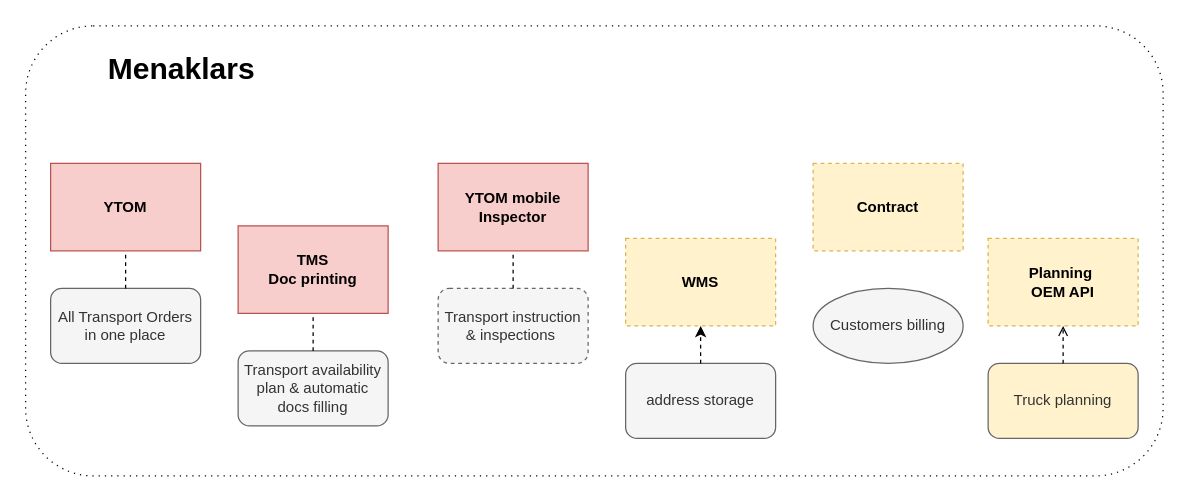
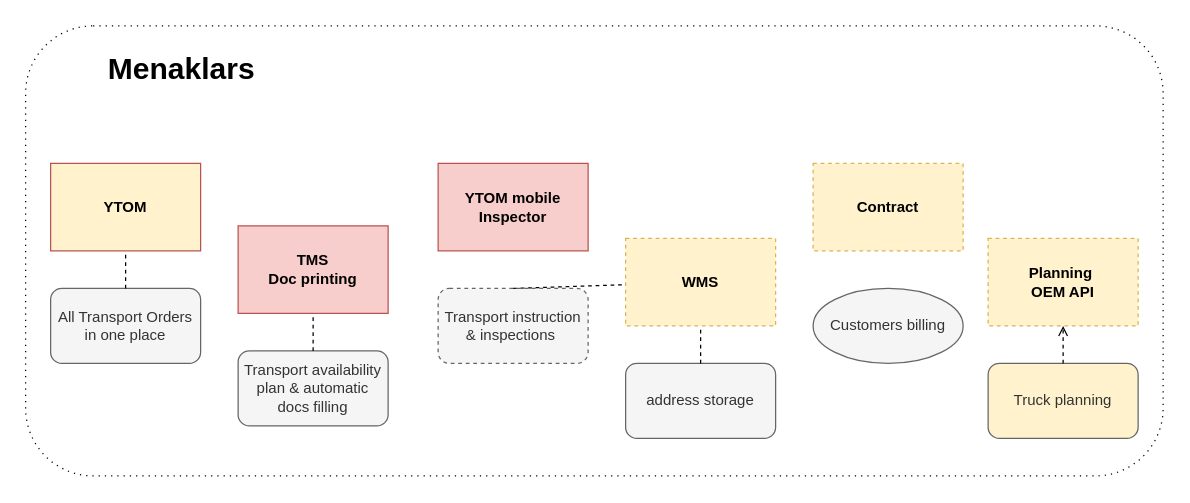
node "YTOM": fillcolor #f8cecc -> #fff2cc
edge "YTOM mobile Inspector" -- "Transport instruction & inspections": now "WMS" -- "Transport instruction & inspections"
edge "address storage" -> "WMS": arrowhead classic -> none
